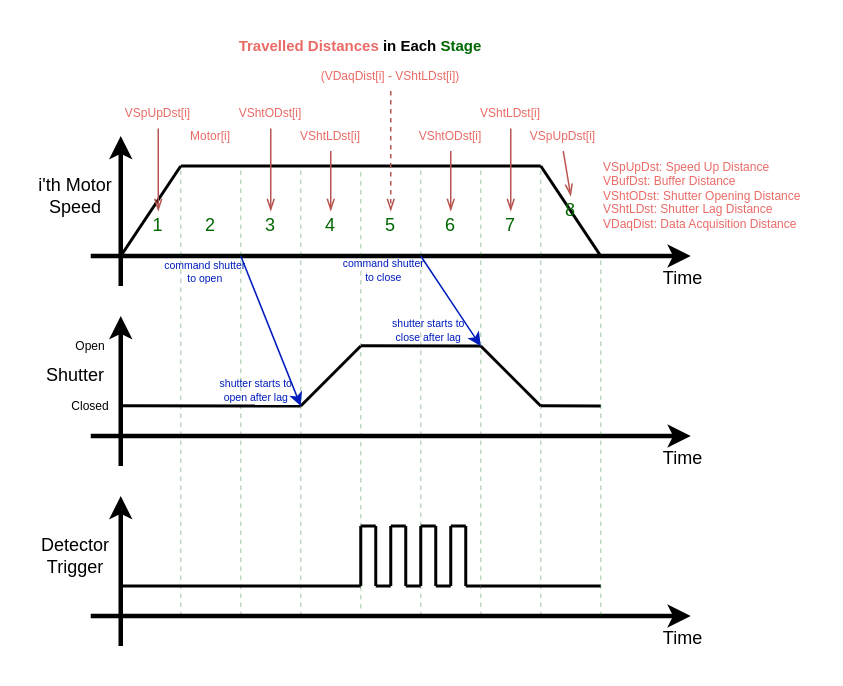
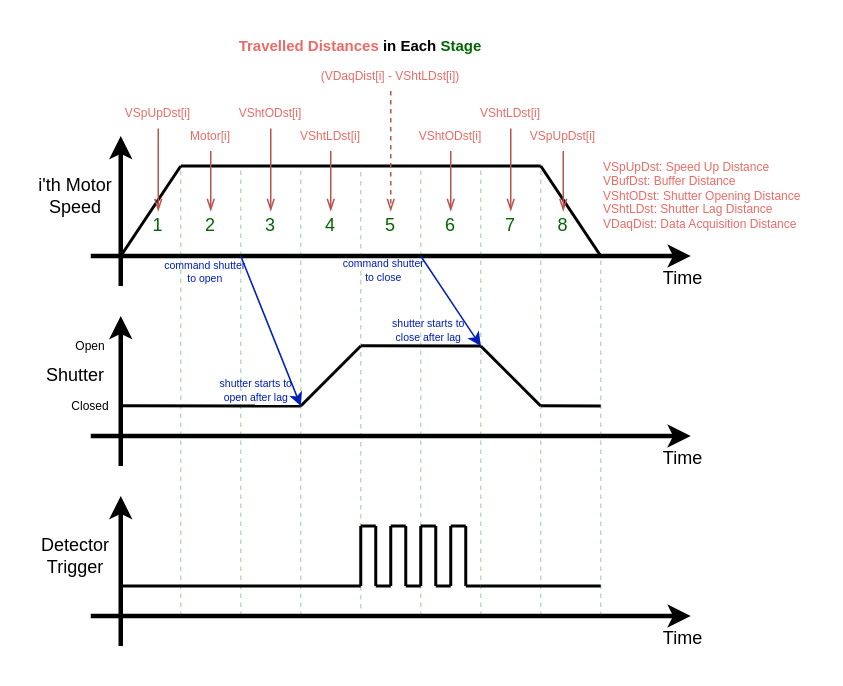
edge "Motor[i]" -> "2": added
node "8": moved (571, 211) -> (563, 226)
